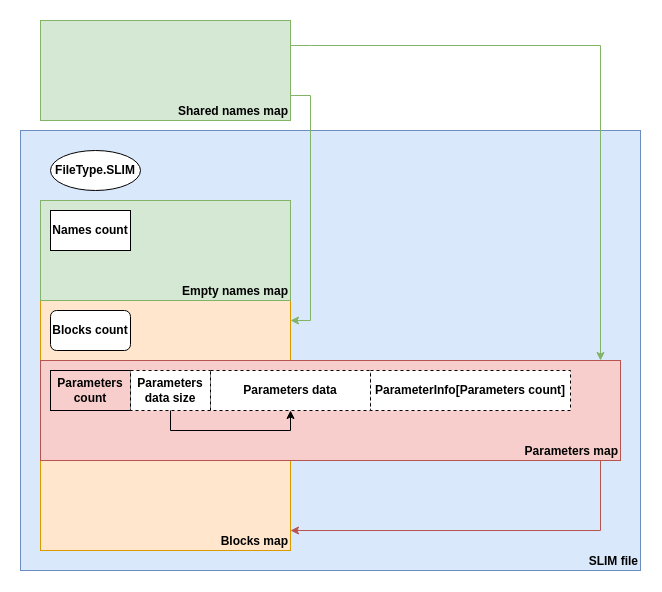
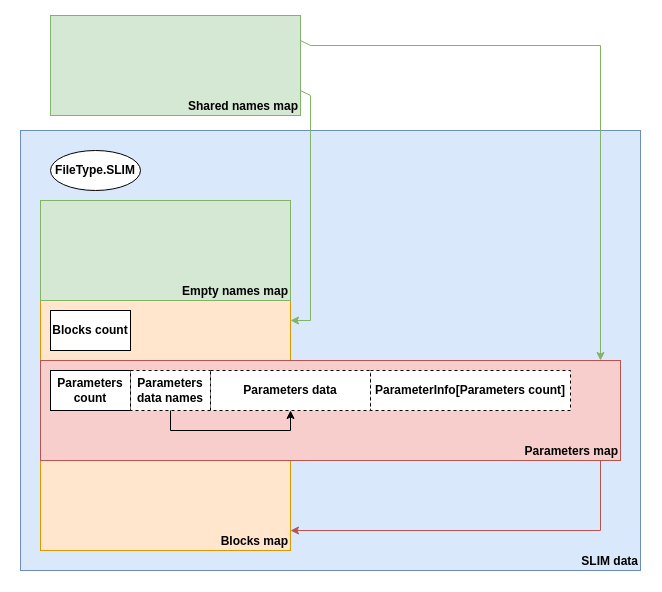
node "Shared names map": moved (166, 71) -> (176, 66)
node "Names count": removed
node "Blocks count": shape rounded rectangle -> rectangle
node "Parameters count": fillcolor #f8cecc -> #ffffff
node "Parameters data size": label "Parameters data size" -> "Parameters data names"
node "SLIM file": label "SLIM file" -> "SLIM data"
